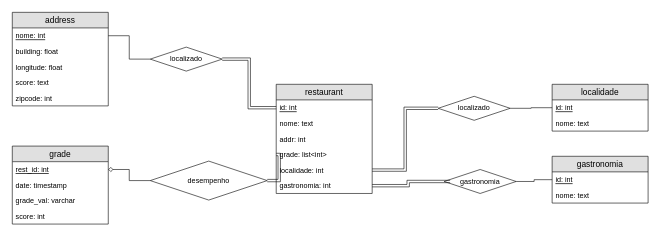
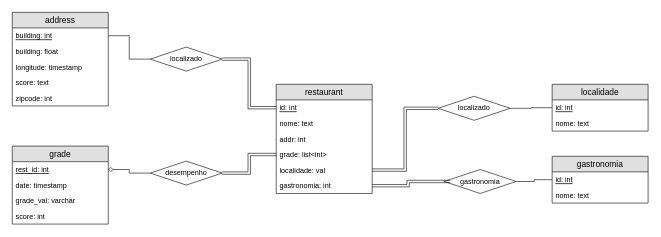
node "nome: int": label "nome: int" -> "building: int"
node "longitude: float": label "longitude: float" -> "longitude: timestamp"
node "localidade: int": label "localidade: int" -> "localidade: val"
node "desempenho": size 117x39 -> 72x24
